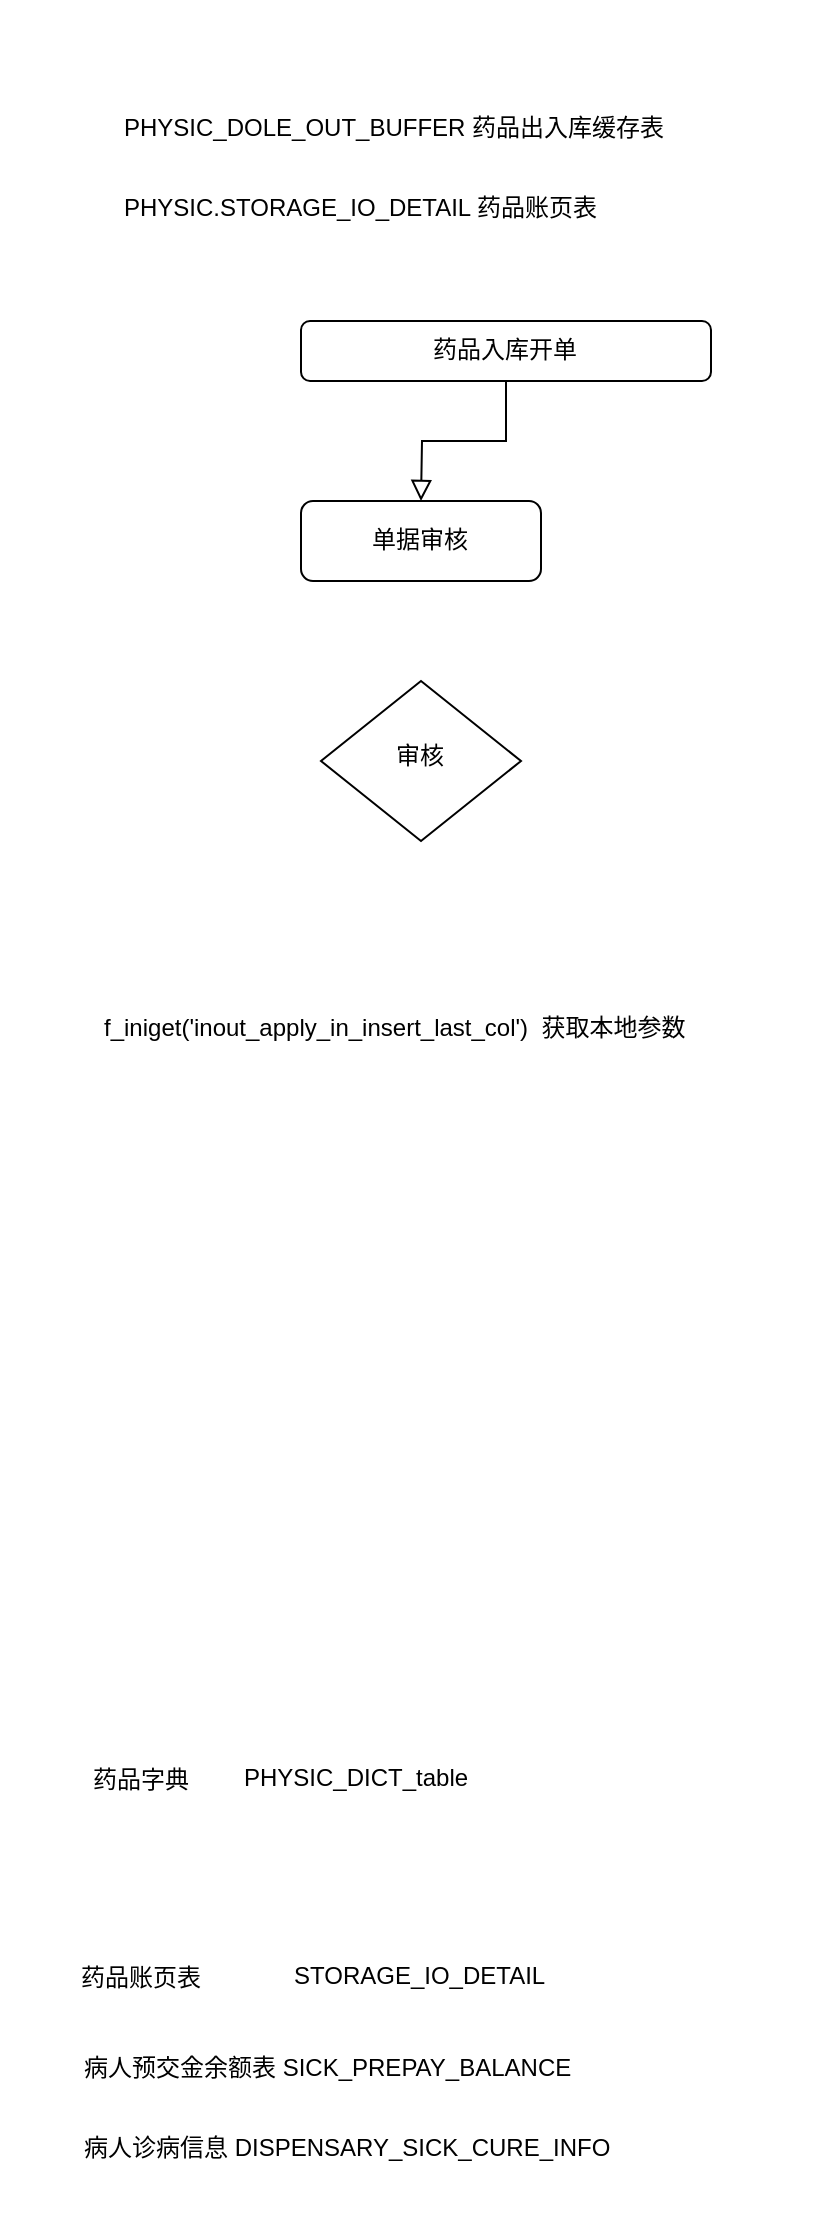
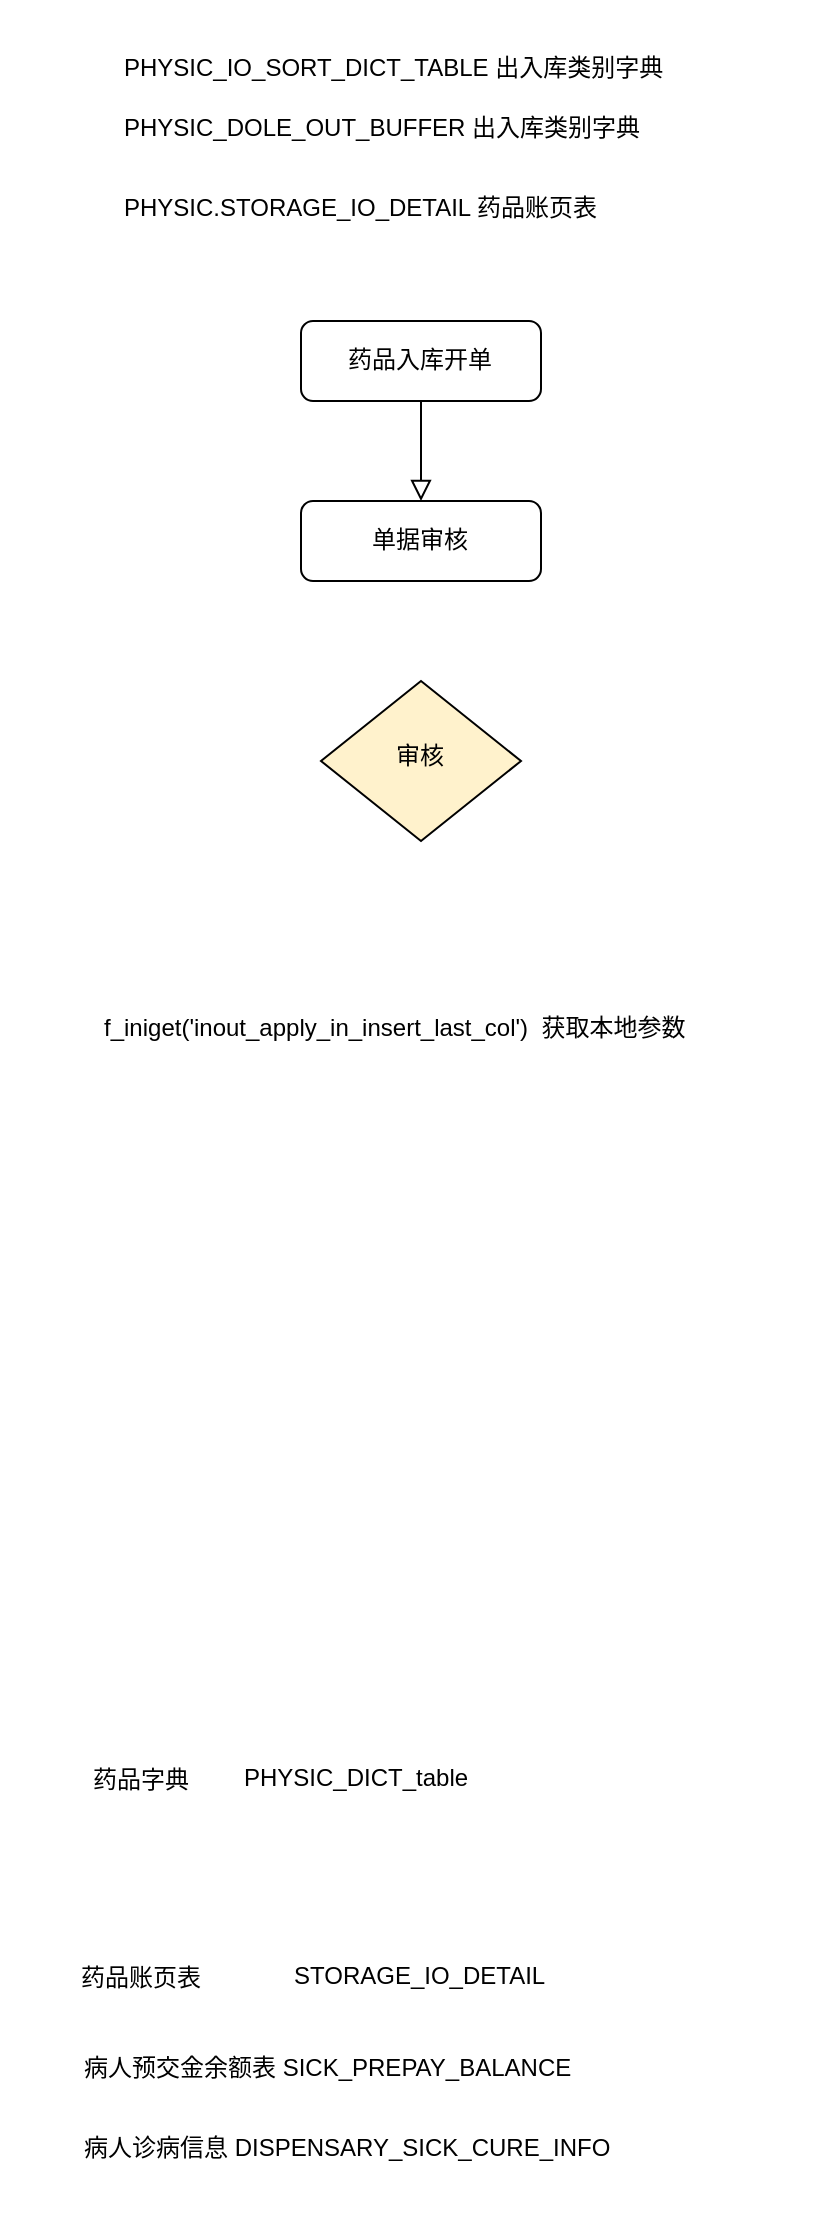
node "PHYSIC_IO_SORT_DICT_TABLE 出入库类别字典": added
node "PHYSIC_DOLE_OUT_BUFFER 药品出入库缓存表": label "PHYSIC_DOLE_OUT_BUFFER 药品出入库缓存表" -> "PHYSIC_DOLE_OUT_BUFFER 出入库类别字典"
node "药品入库开单": size 410x60 -> 240x80
node "审核": fillcolor #ffffff -> #fff2cc
